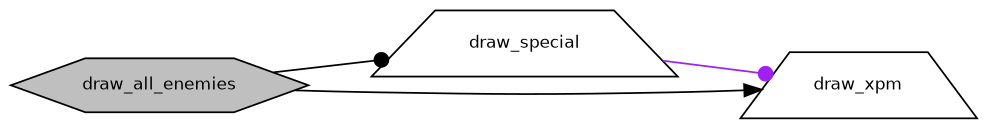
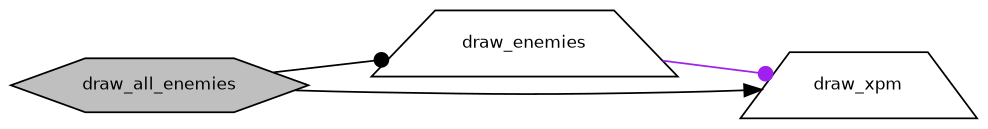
node "draw_special": label "draw_special" -> "draw_enemies"
